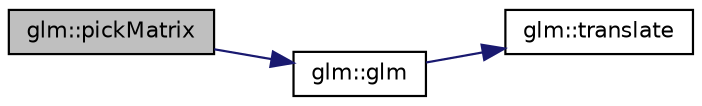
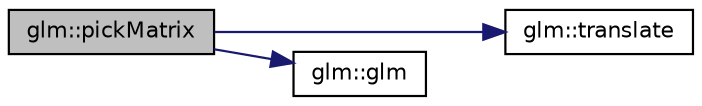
edge "glm::glm" -> "glm::translate": now "glm::pickMatrix" -> "glm::translate"
